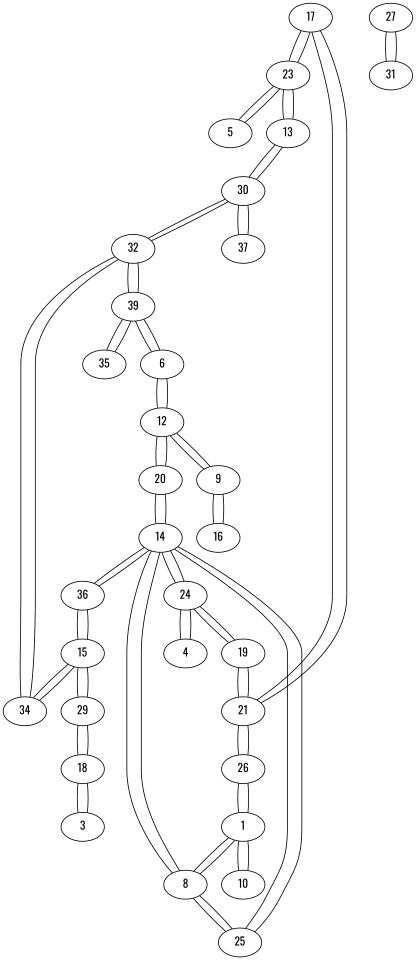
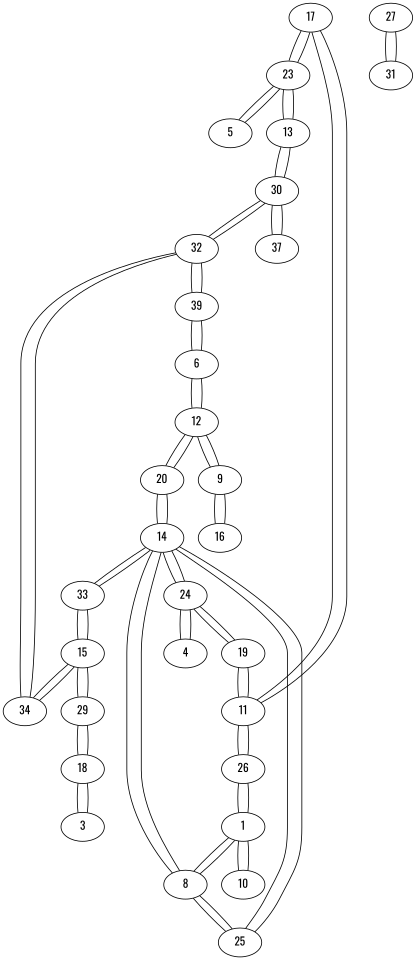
node "35": removed
node "36": label "36" -> "33"
node "21": label "21" -> "11"
